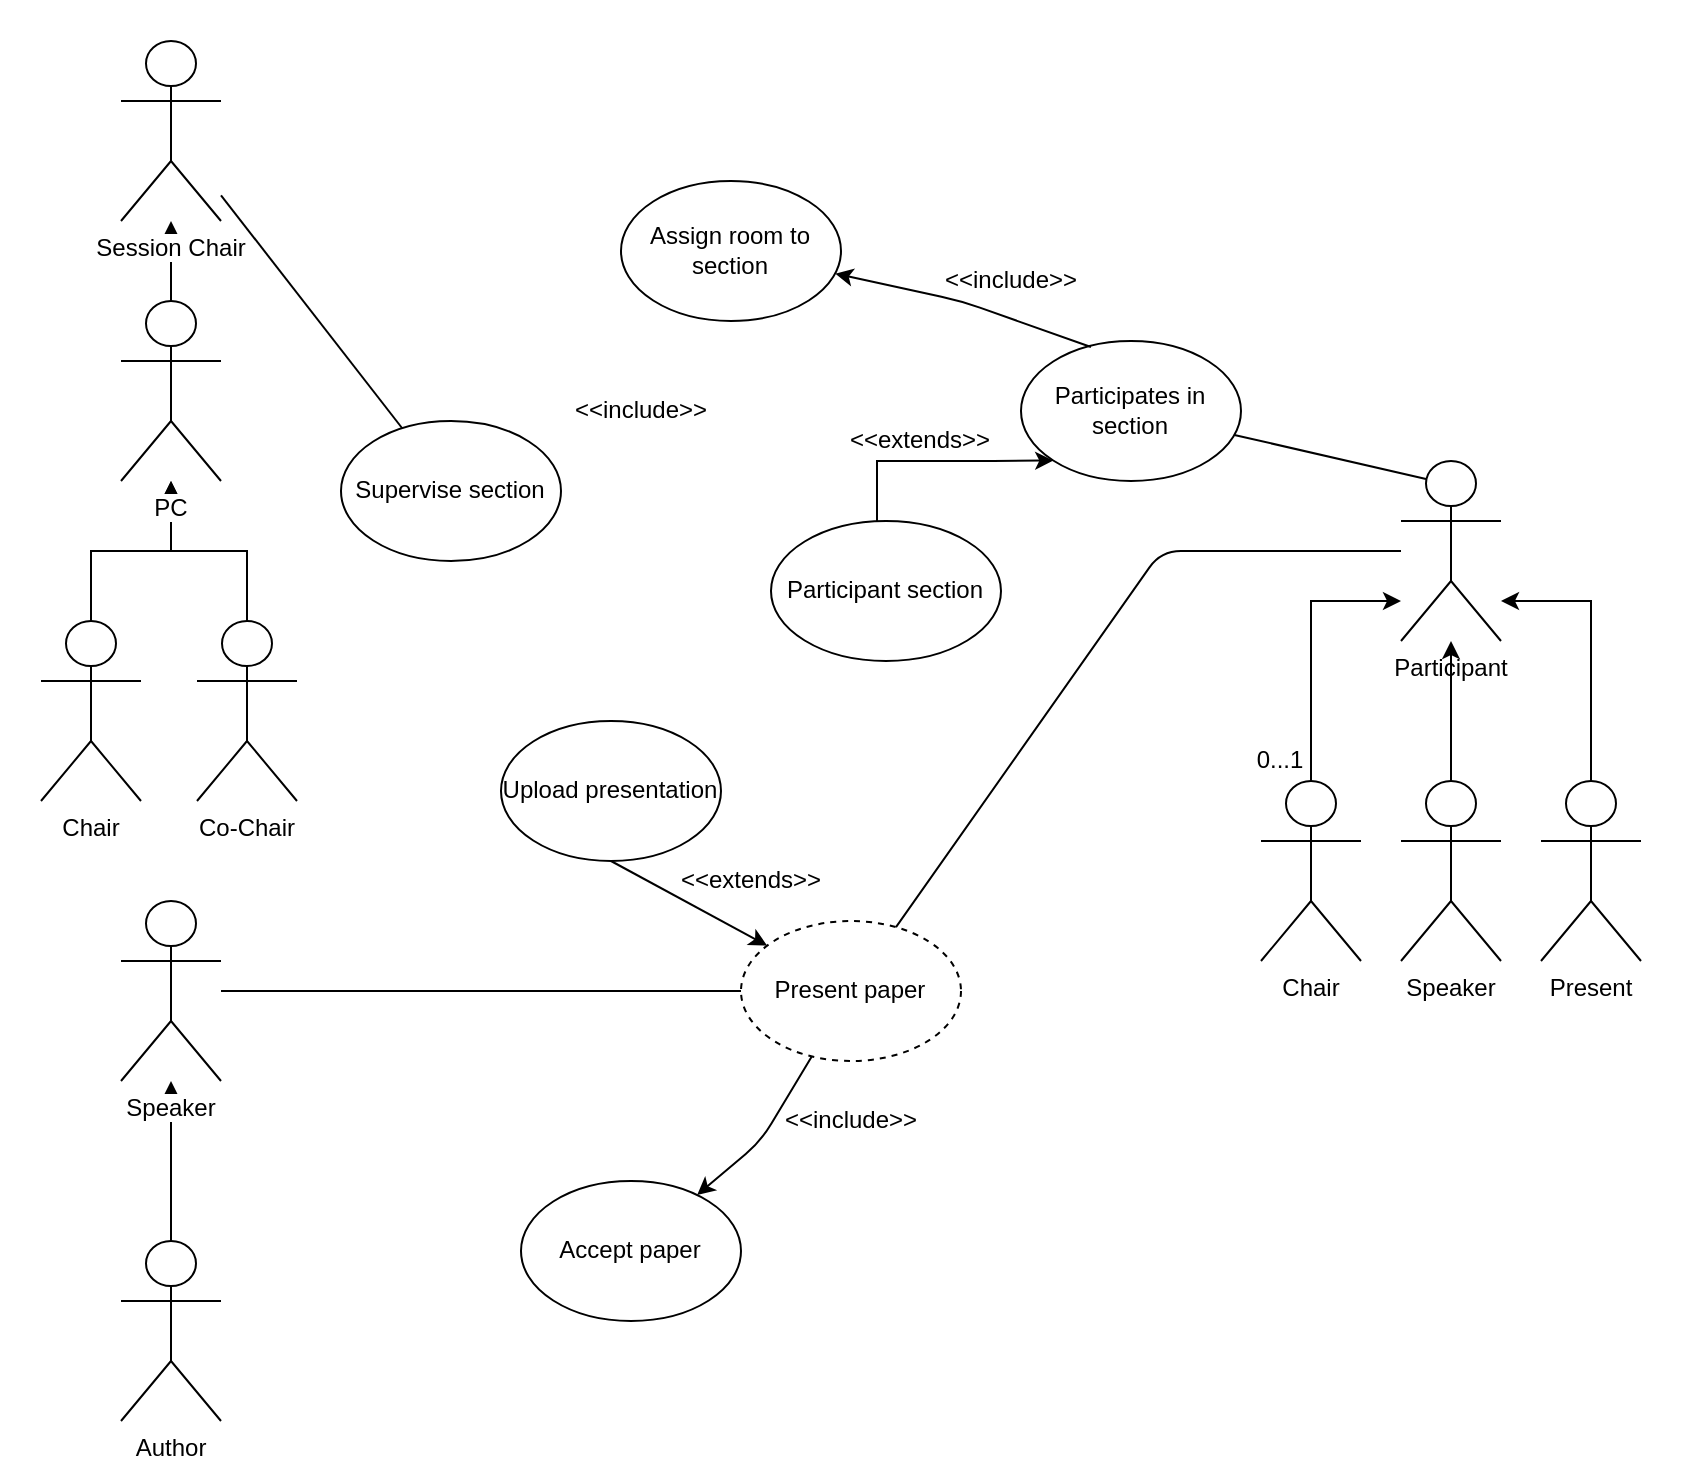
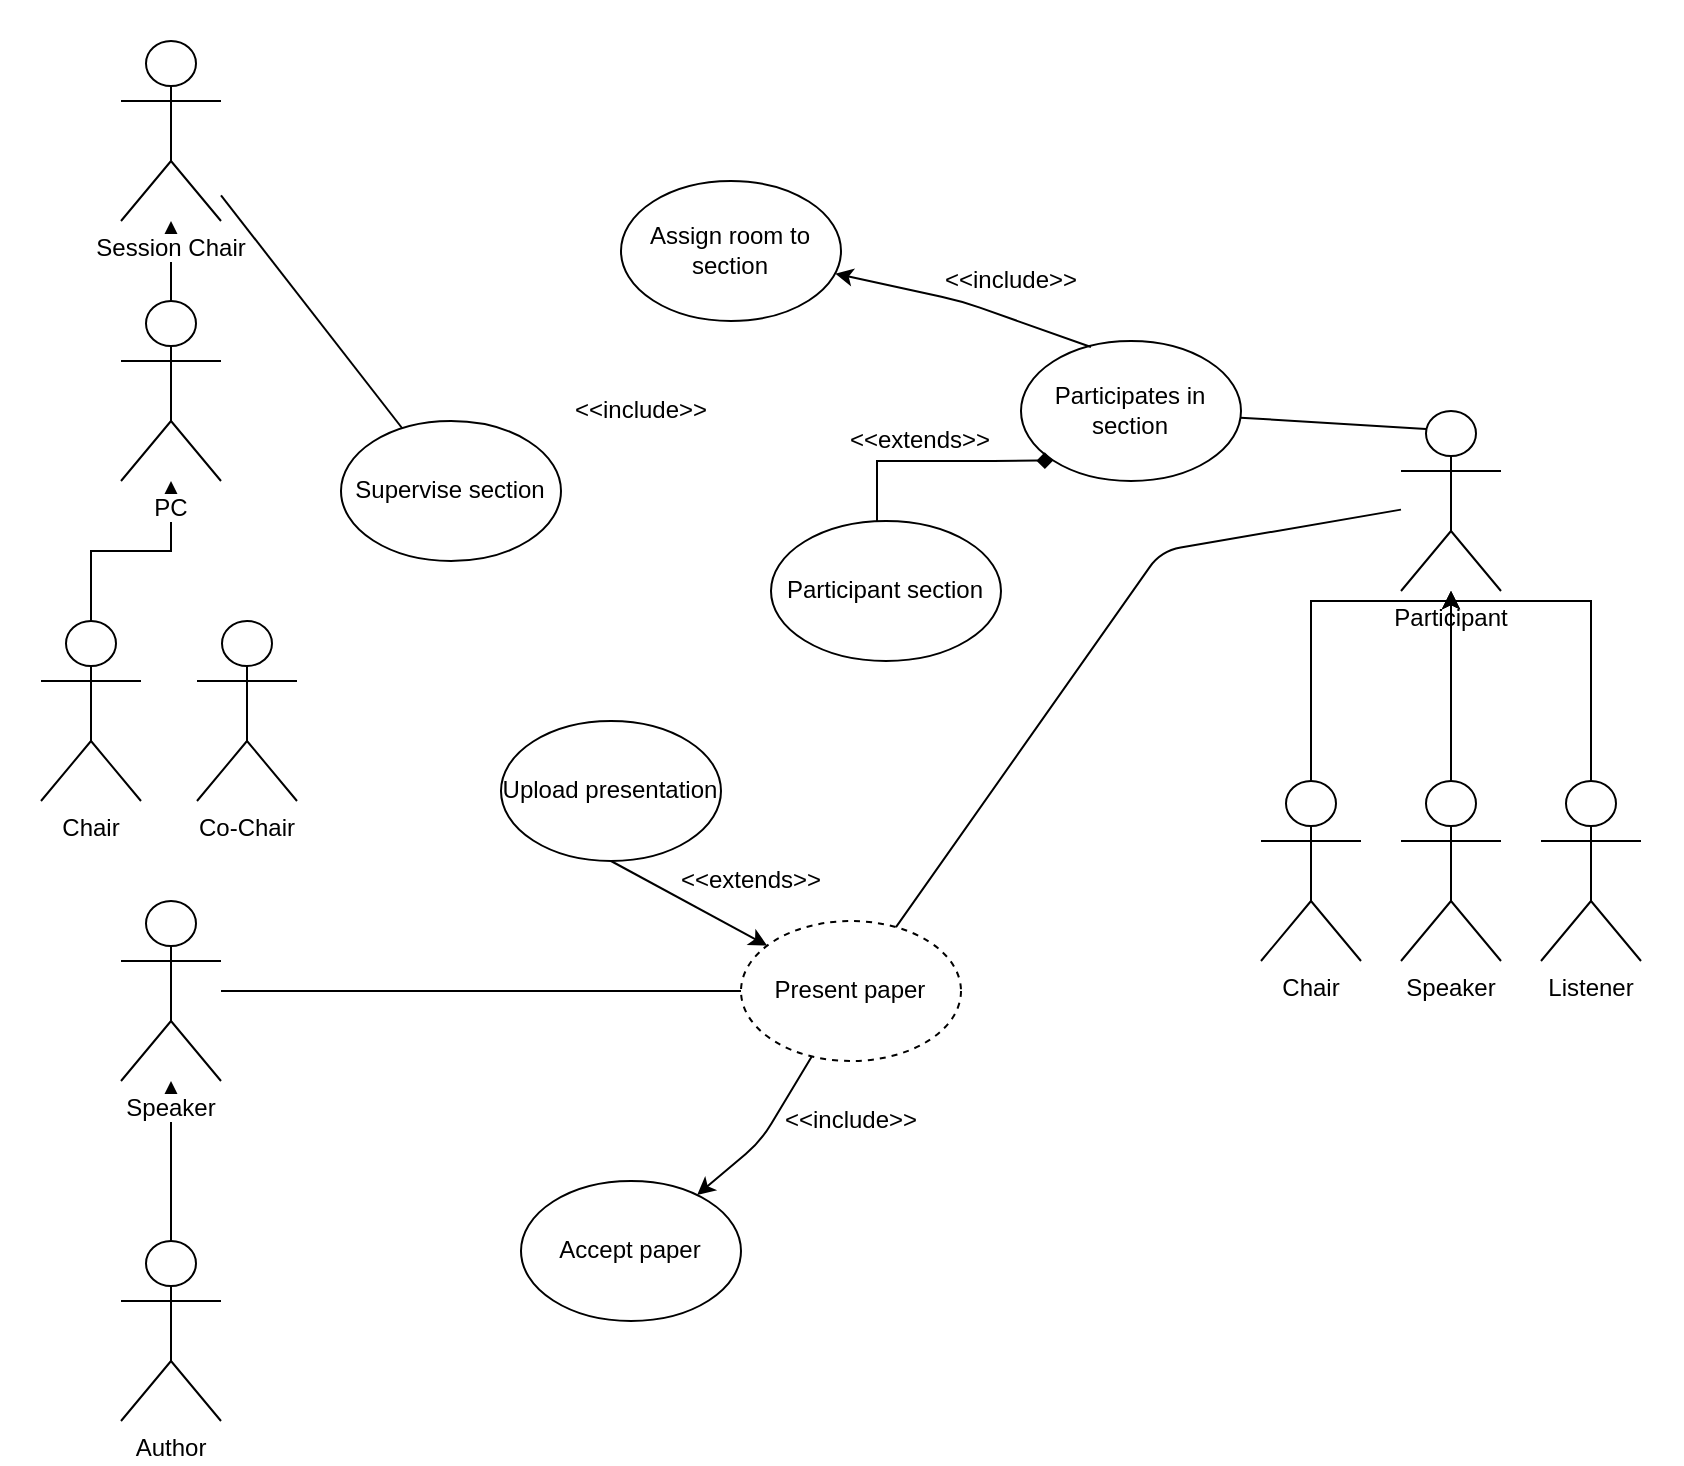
edge "Participant section" -> "Participates in section": arrowhead classic -> diamond
edge "Co-Chair" -> "PC": removed
node "Participant": moved (1451, 551) -> (1451, 501)
node "0...1": removed
node "Present": label "Present" -> "Listener"
